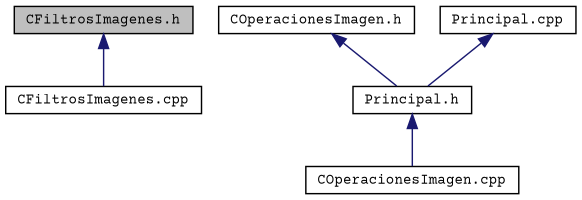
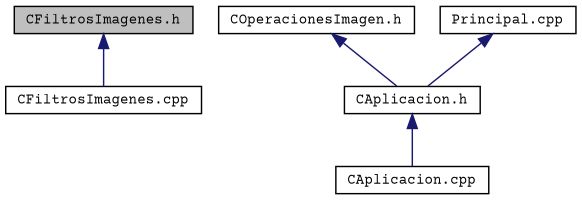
node "Principal.h": label "Principal.h" -> "CAplicacion.h"
node "COperacionesImagen.cpp": label "COperacionesImagen.cpp" -> "CAplicacion.cpp"
